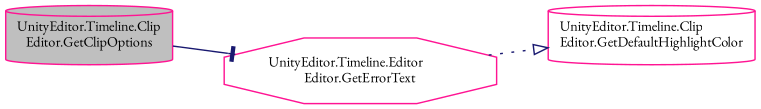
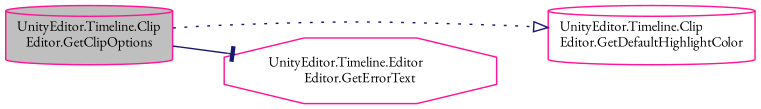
edge "UnityEditor.Timeline.Editor Editor.GetErrorText" -> "UnityEditor.Timeline.Clip Editor.GetDefaultHighlightColor": now "UnityEditor.Timeline.Clip Editor.GetClipOptions" -> "UnityEditor.Timeline.Clip Editor.GetDefaultHighlightColor"
